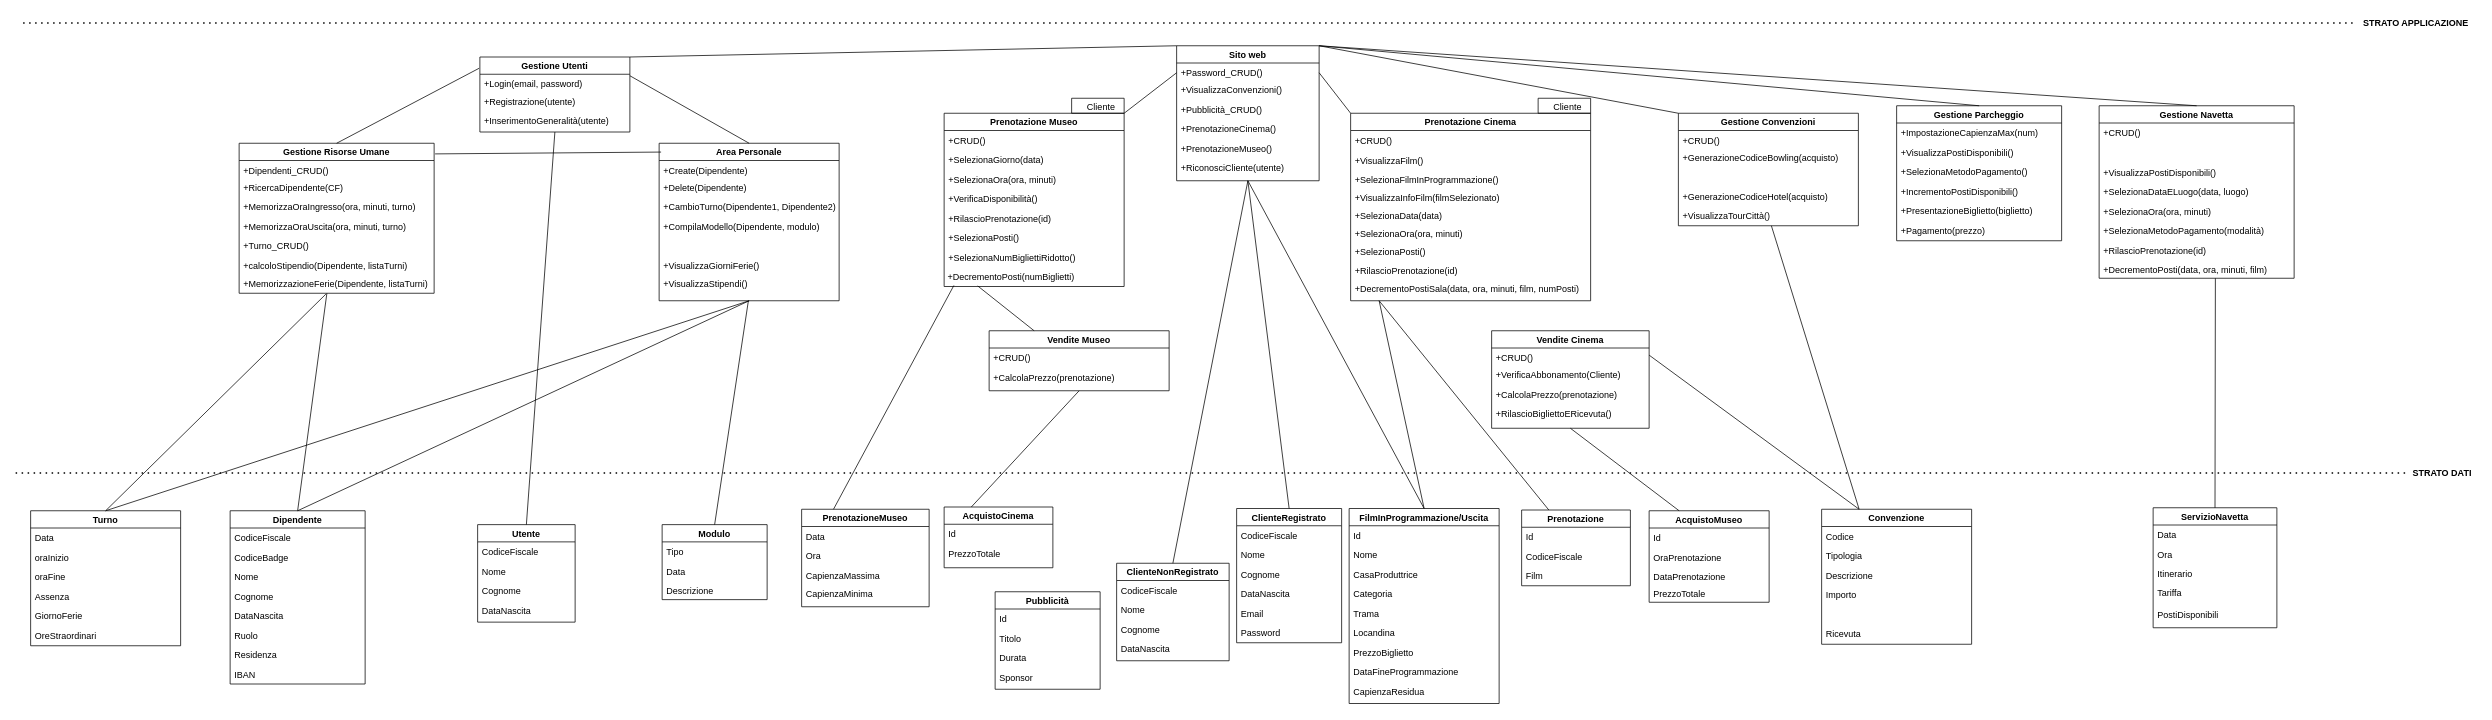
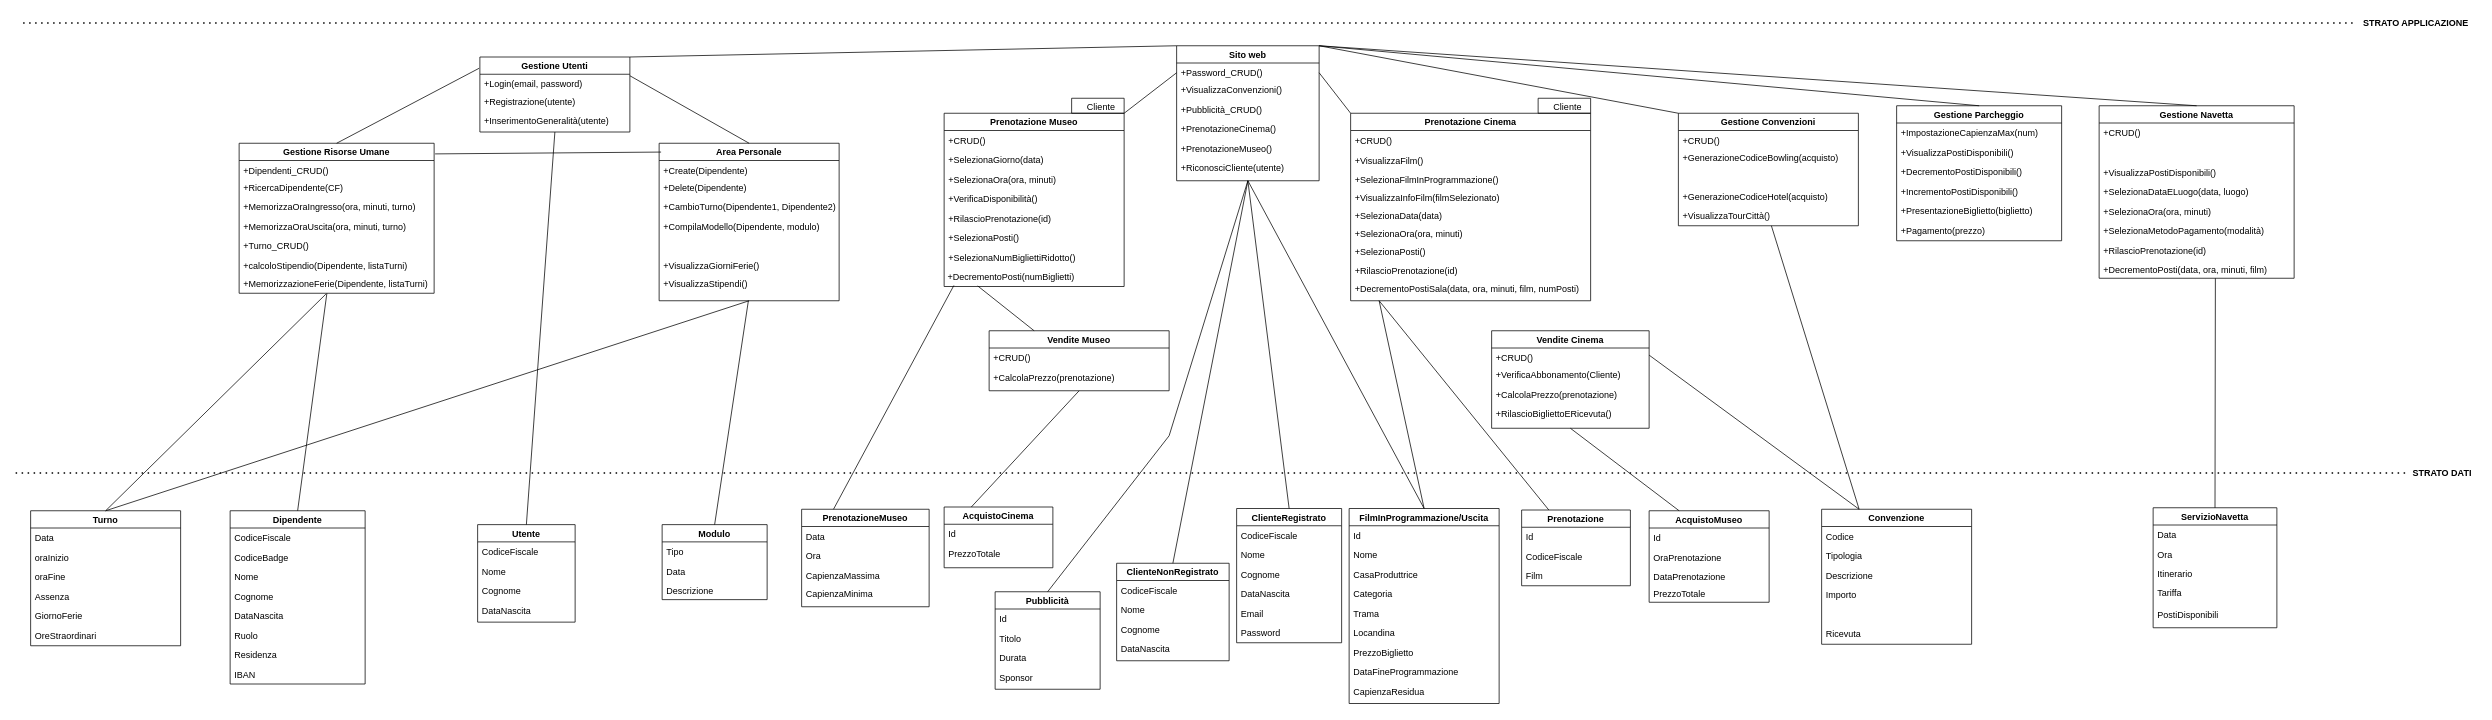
node "+SelezionaMetodoPagamento()": label "+SelezionaMetodoPagamento()" -> "+DecrementoPostiDisponibili()"
edge "Area Personale" -- "Dipendente": removed
edge "Sito web" -- "Pubblicità": added
